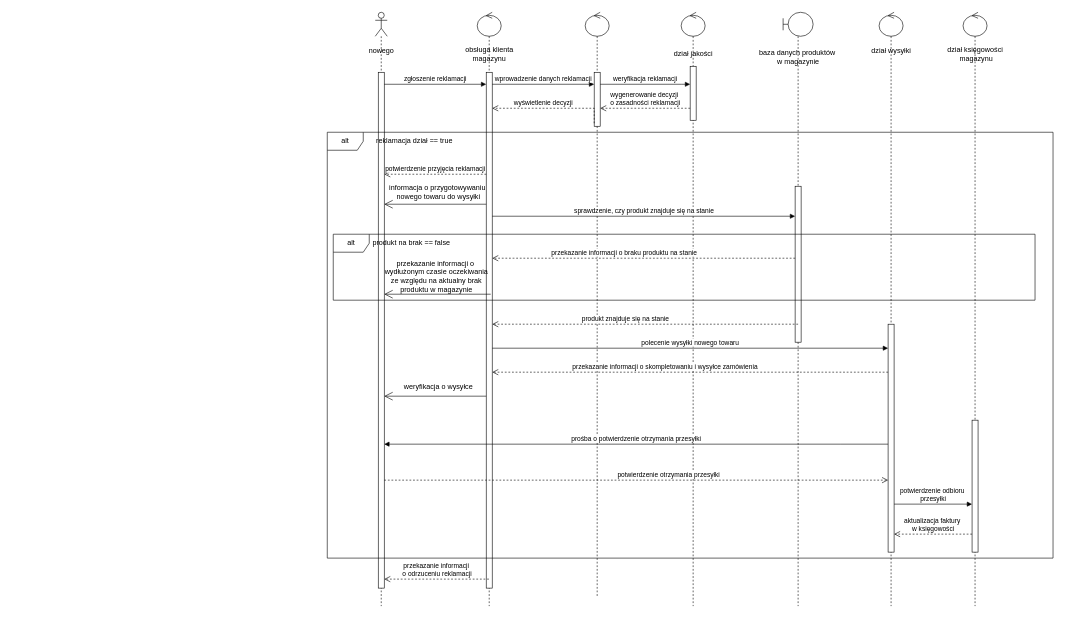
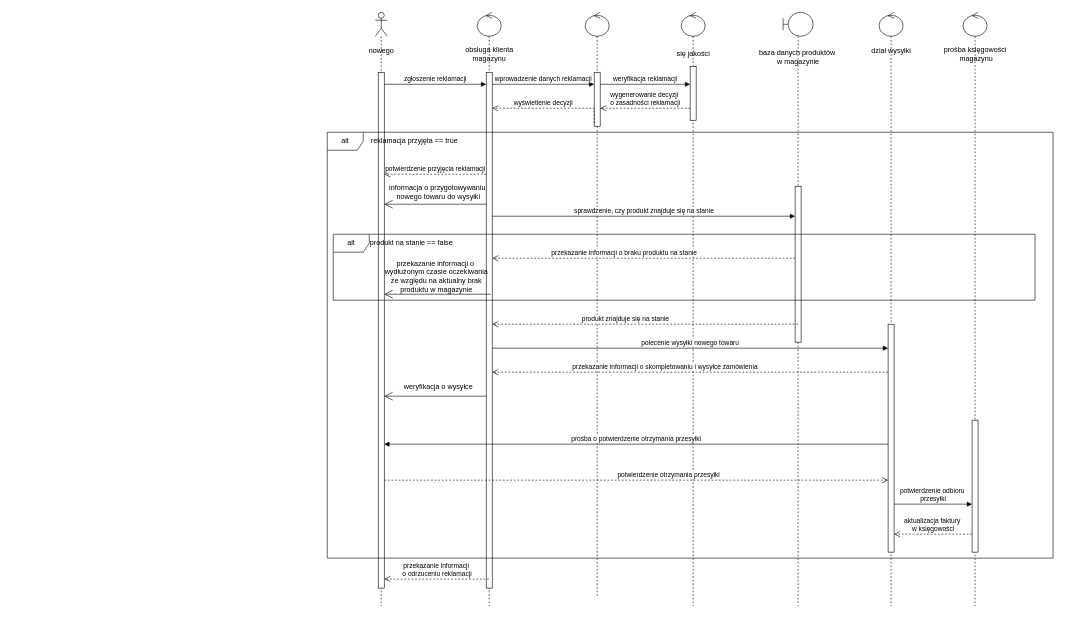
node "dział jakości": label "dział jakości" -> "się jakości"
node "dział księgowości magazynu": label "dział księgowości magazynu" -> "prośba księgowości magazynu"
node "reklamacja dział == true": label "reklamacja dział == true" -> "reklamacja przyjęta == true"
node "produkt na brak == false": label "produkt na brak == false" -> "produkt na stanie == false"
